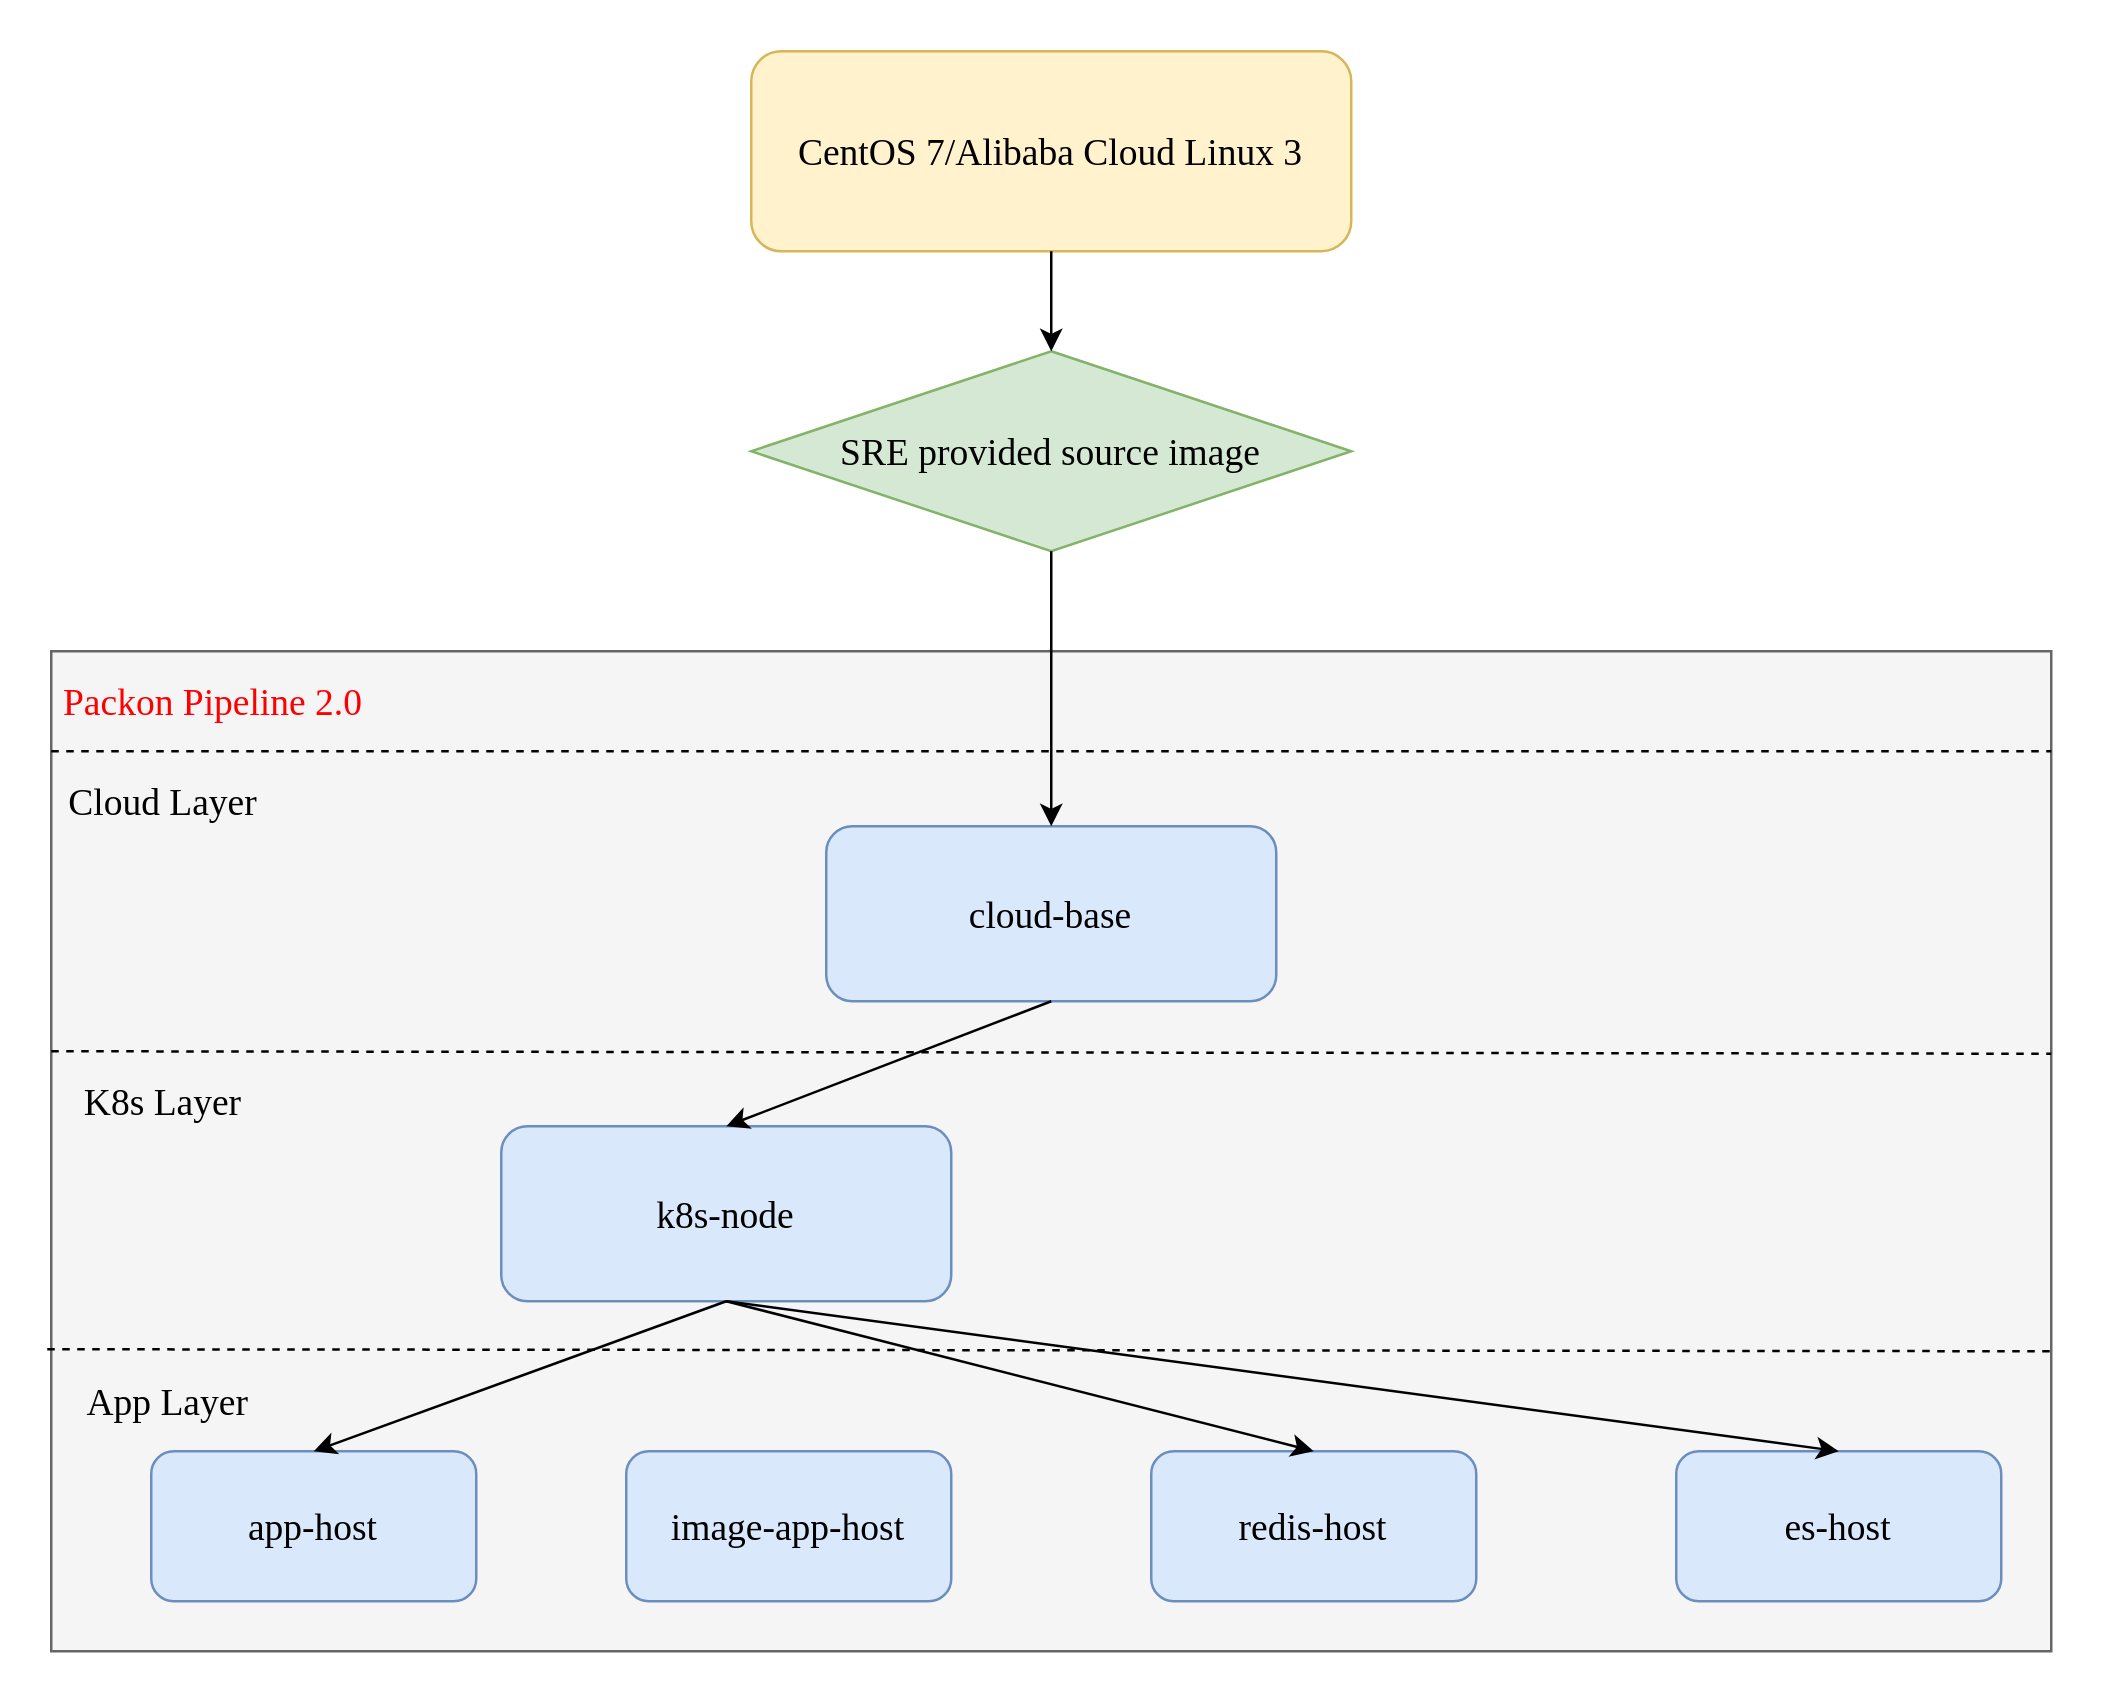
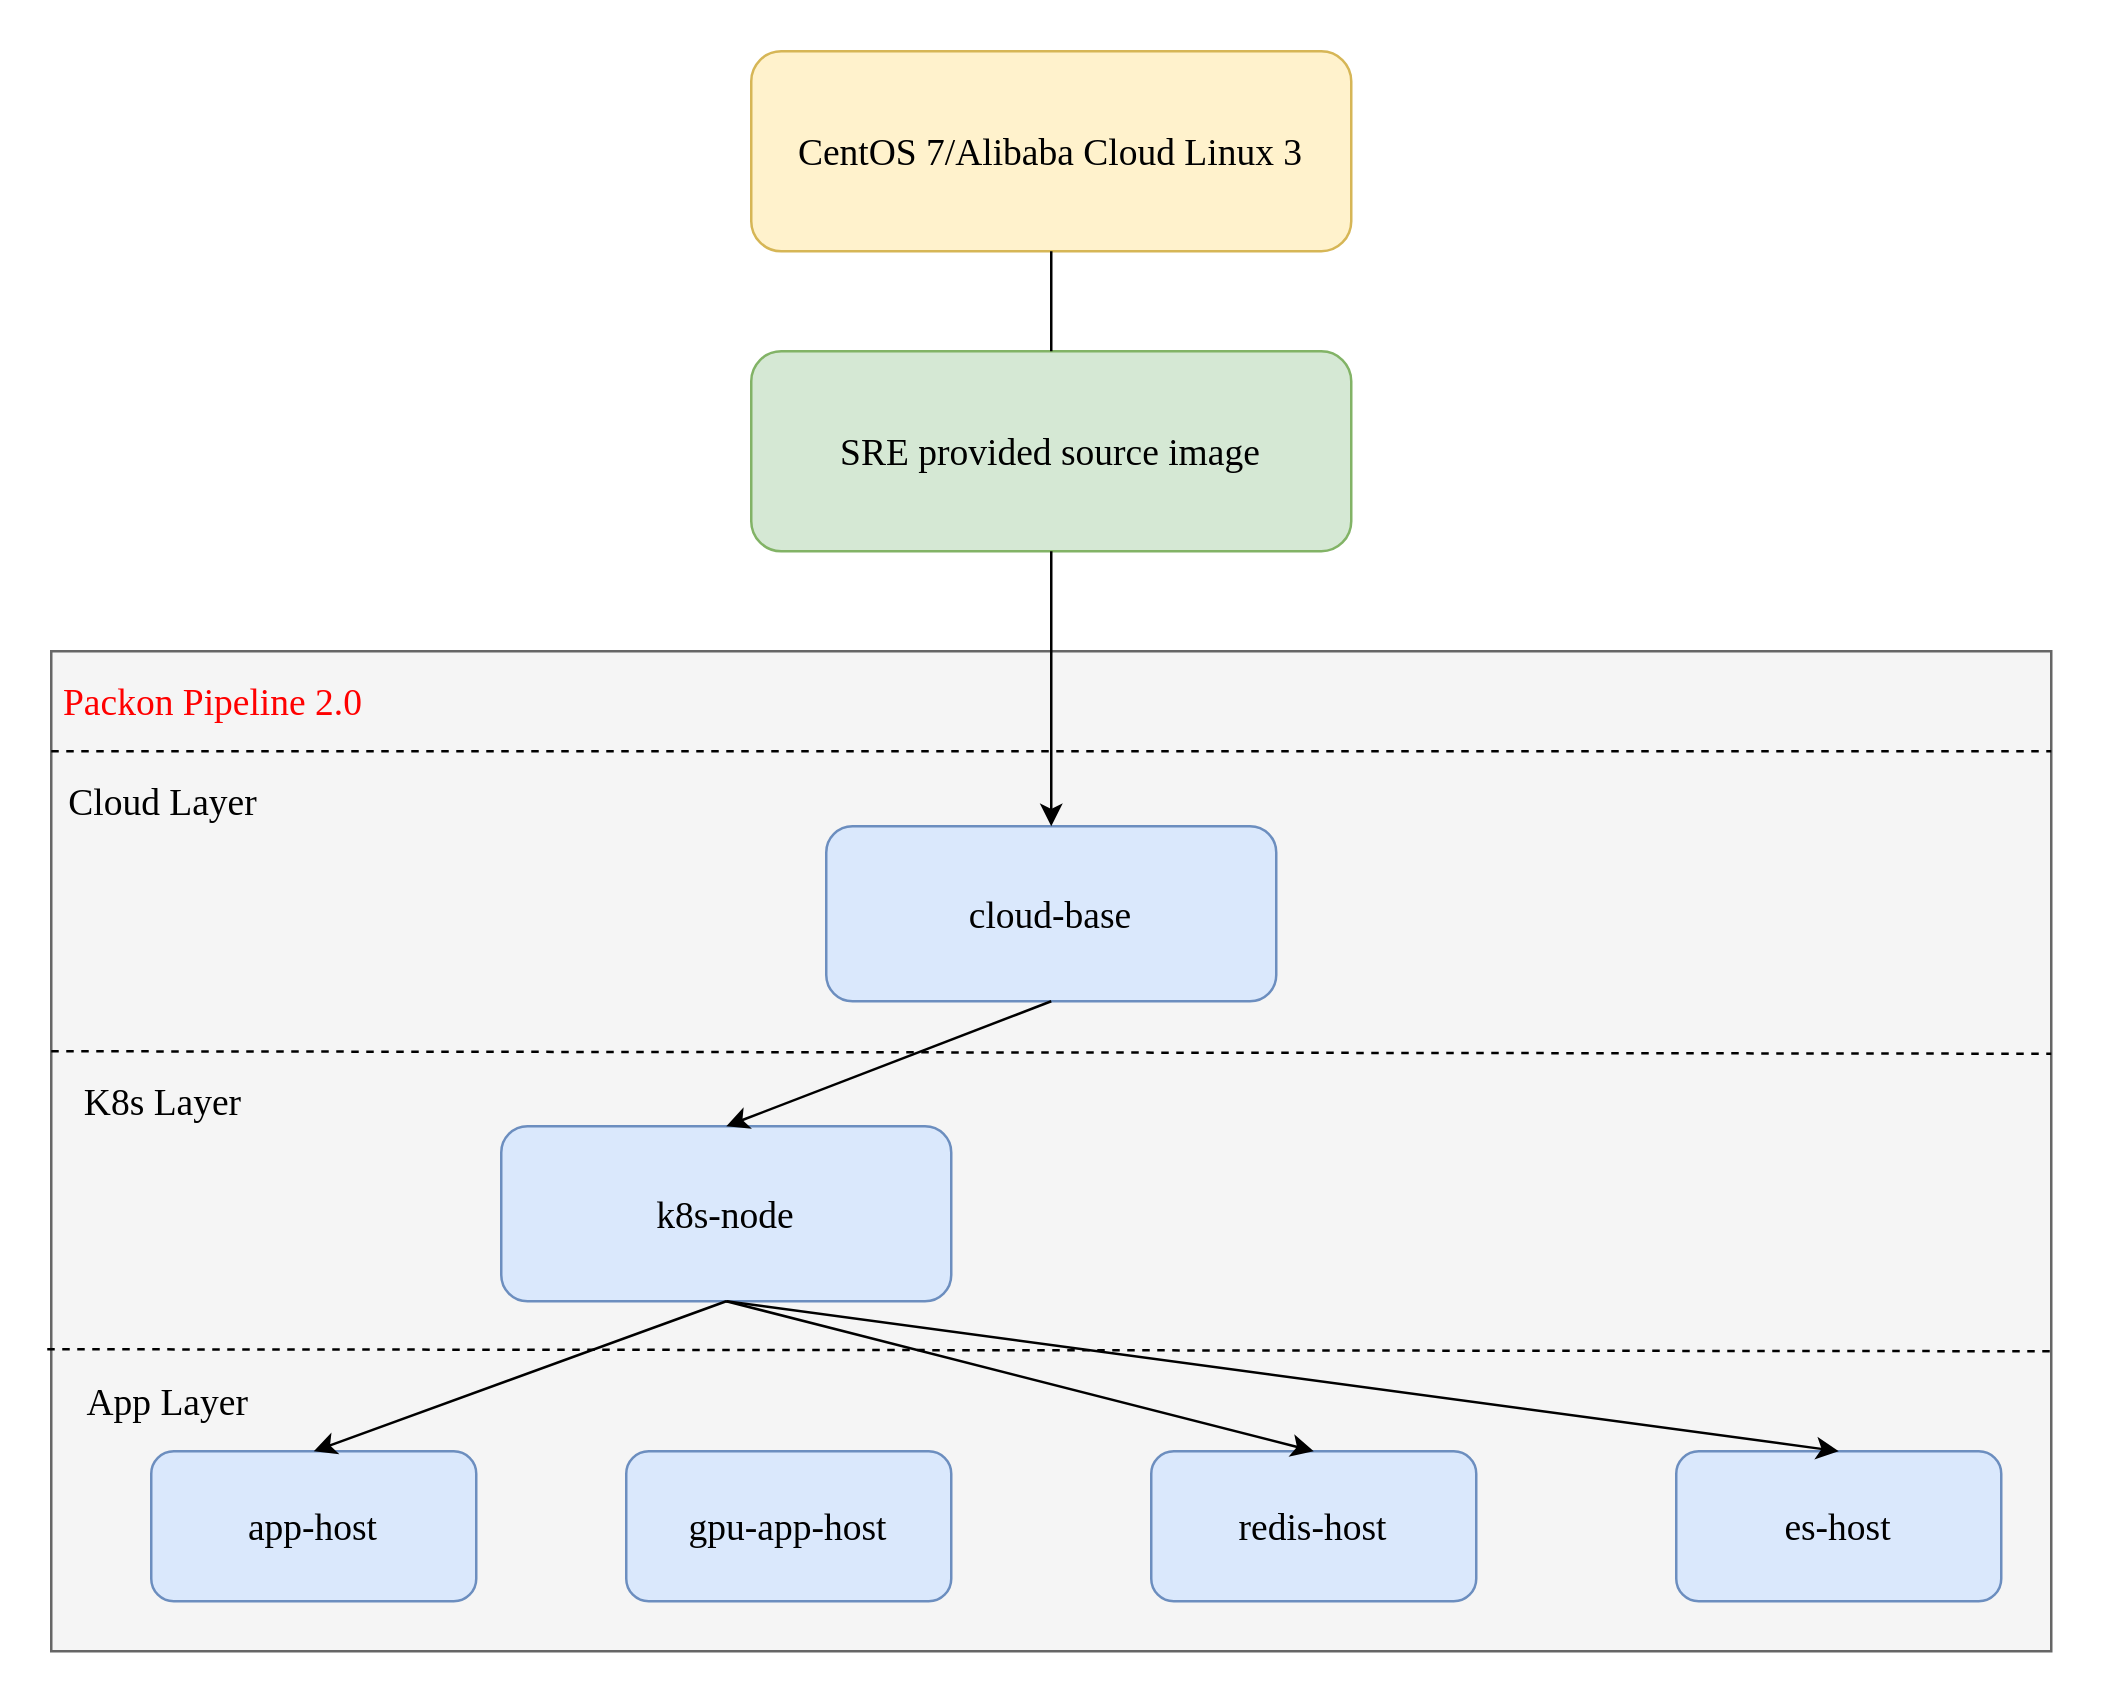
edge "CentOS 7/Alibaba Cloud Linux 3" -> "SRE provided source image": arrowhead classic -> none
node "SRE provided source image": shape diamond -> rounded rectangle
node "image-app-host": label "image-app-host" -> "gpu-app-host"
